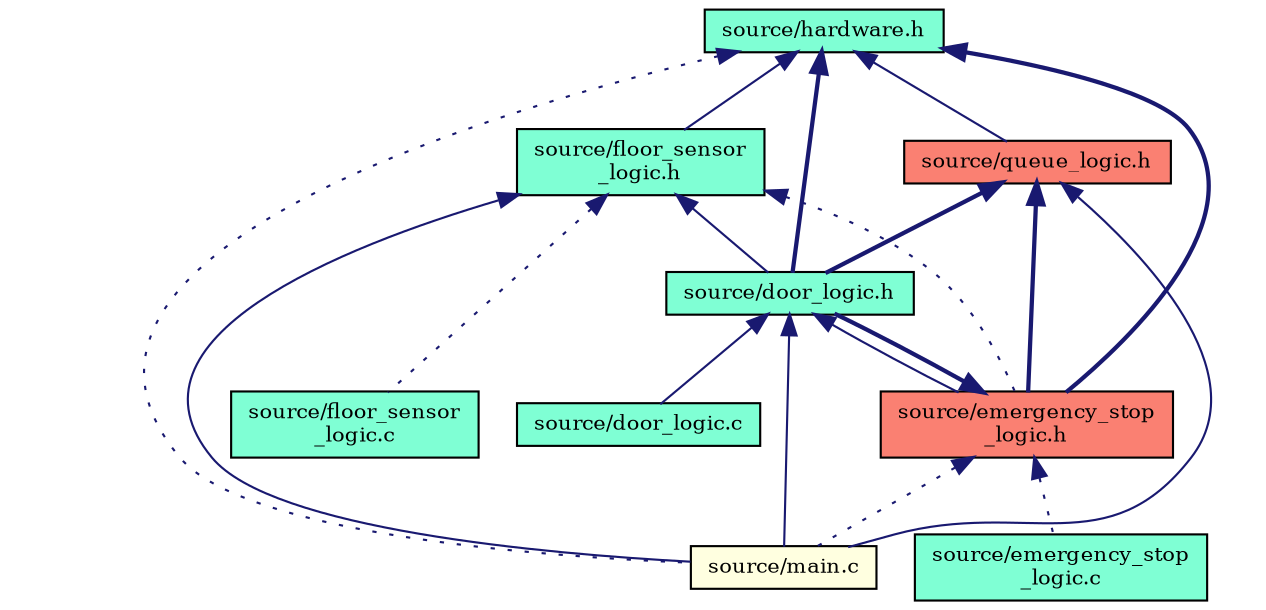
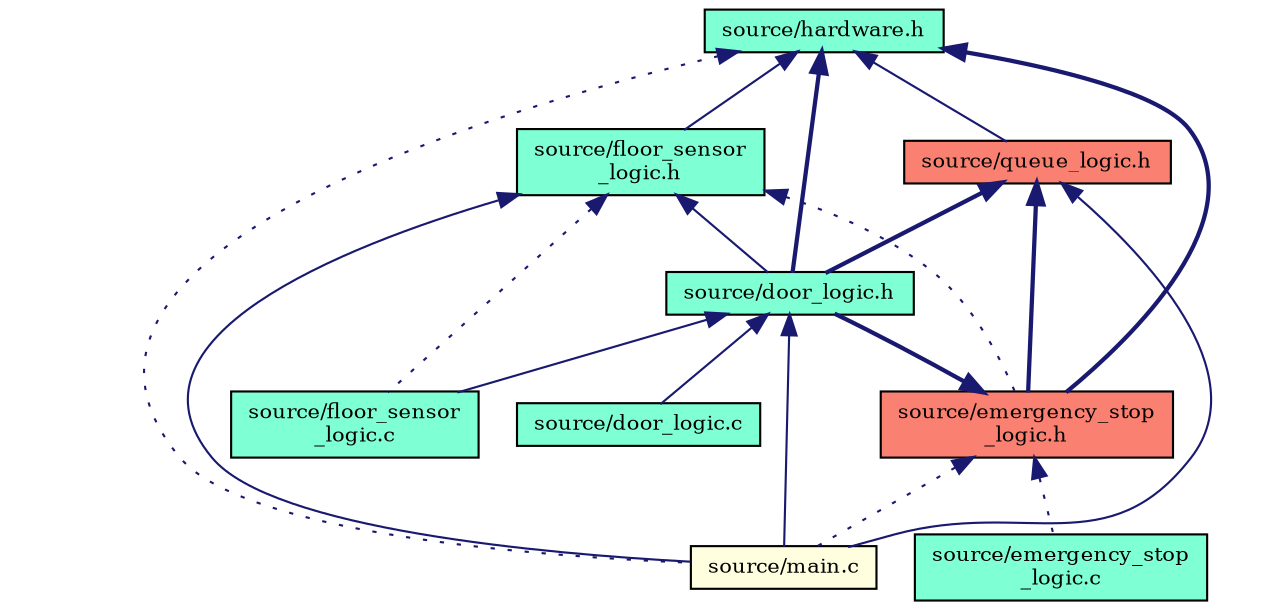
edge "source/emergency_stop _logic.h" -> "source/door_logic.h": now "source/floor_sensor _logic.c" -> "source/door_logic.h"
